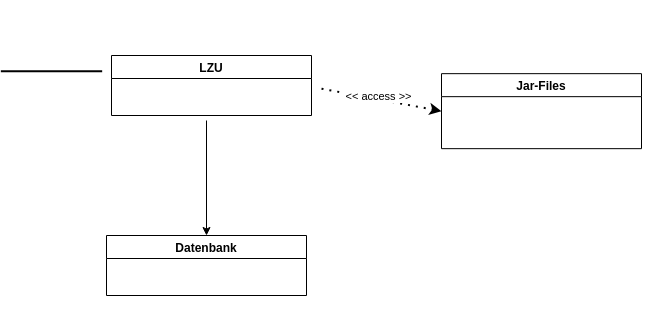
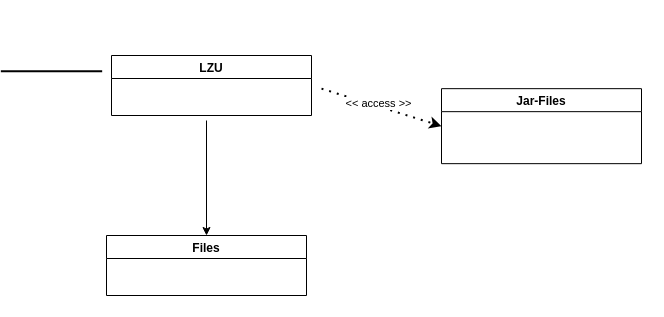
node "Jar-Files": moved (542, 111) -> (542, 126)
node "Datenbank": label "Datenbank" -> "Files"
